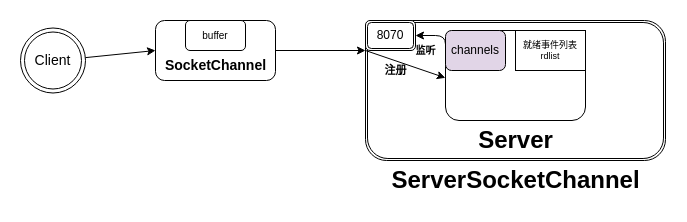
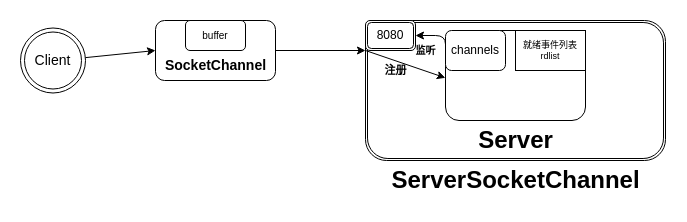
node "8070": label "8070" -> "8080"
node "channels": fillcolor #e1d5e7 -> #ffffff
